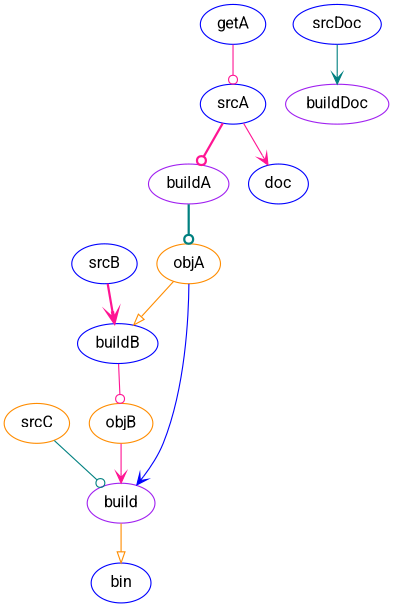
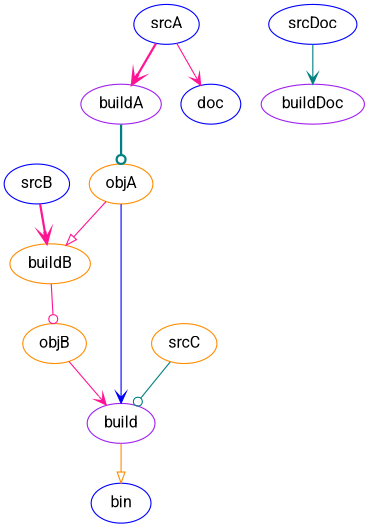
node "getA": removed
edge "srcA" -> "buildA": arrowhead odot -> vee
edge "objA" -> "buildB": color darkorange -> deeppink
node "buildB": color blue -> darkorange
